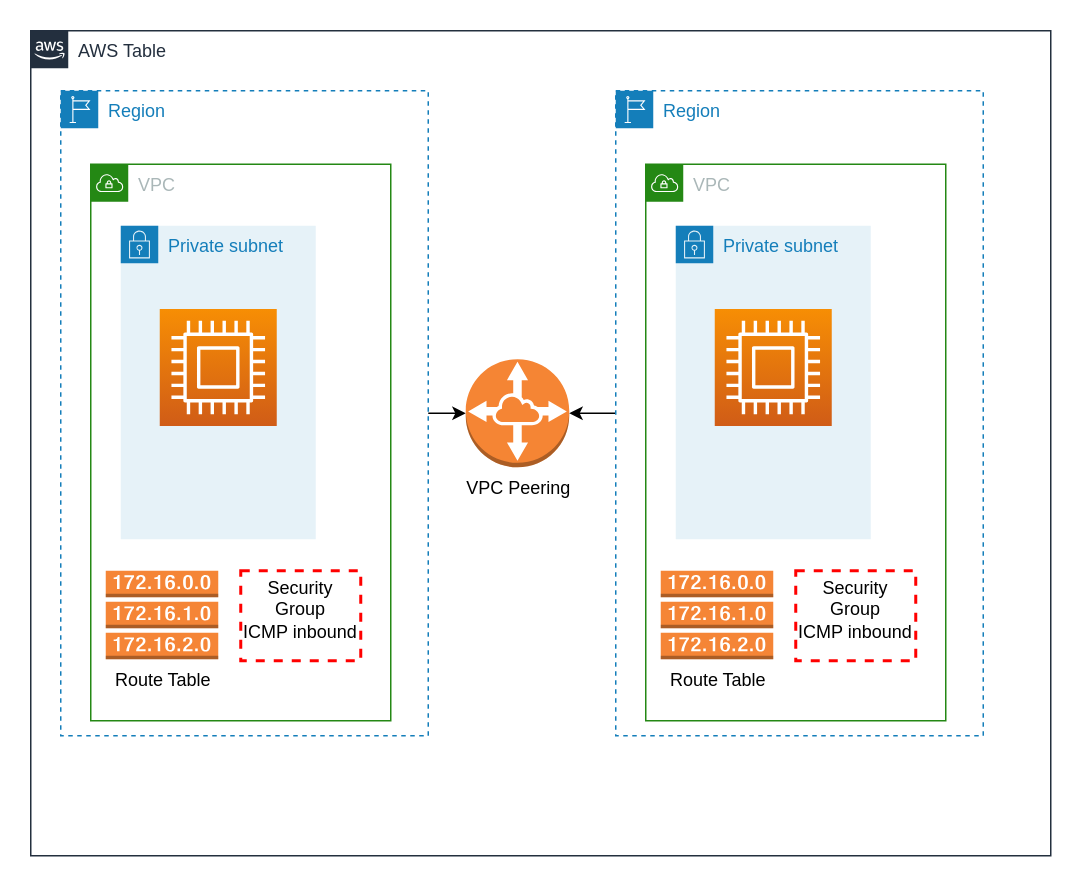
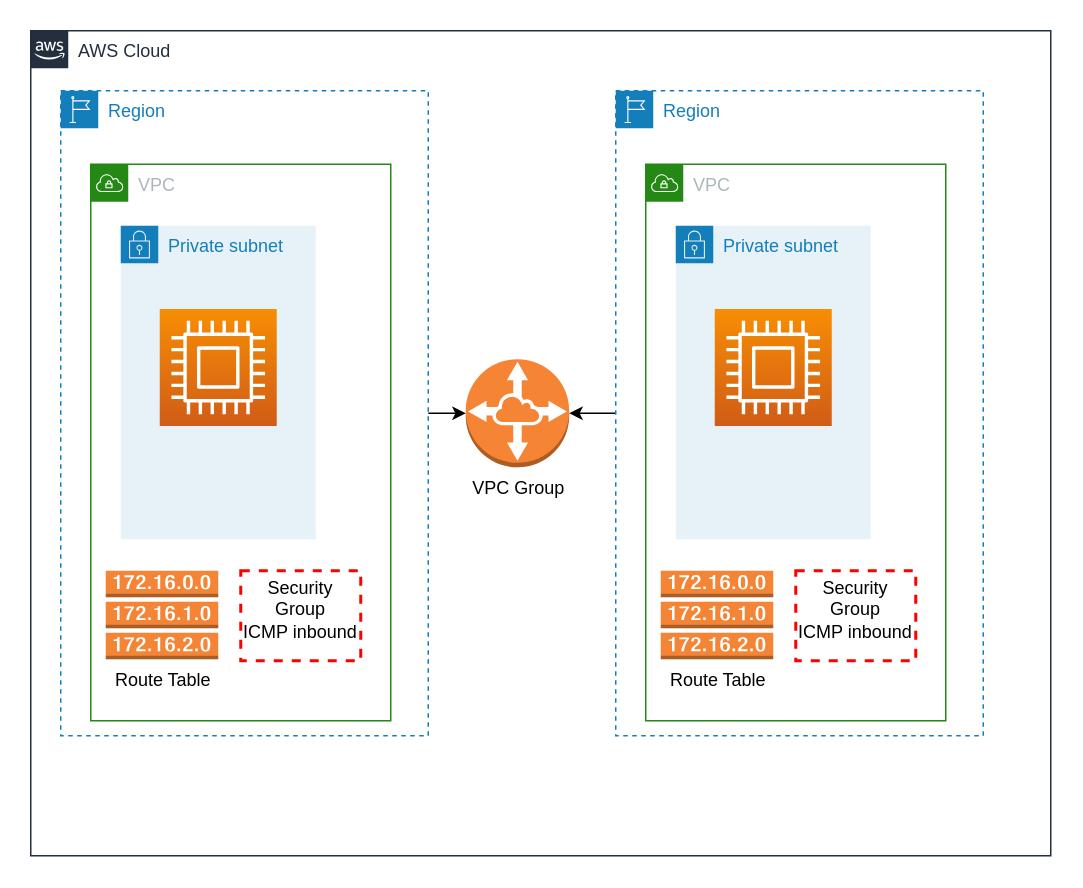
node "AWS Table": label "AWS Table" -> "AWS Cloud"
node "VPC Peering": label "VPC Peering" -> "VPC Group"
